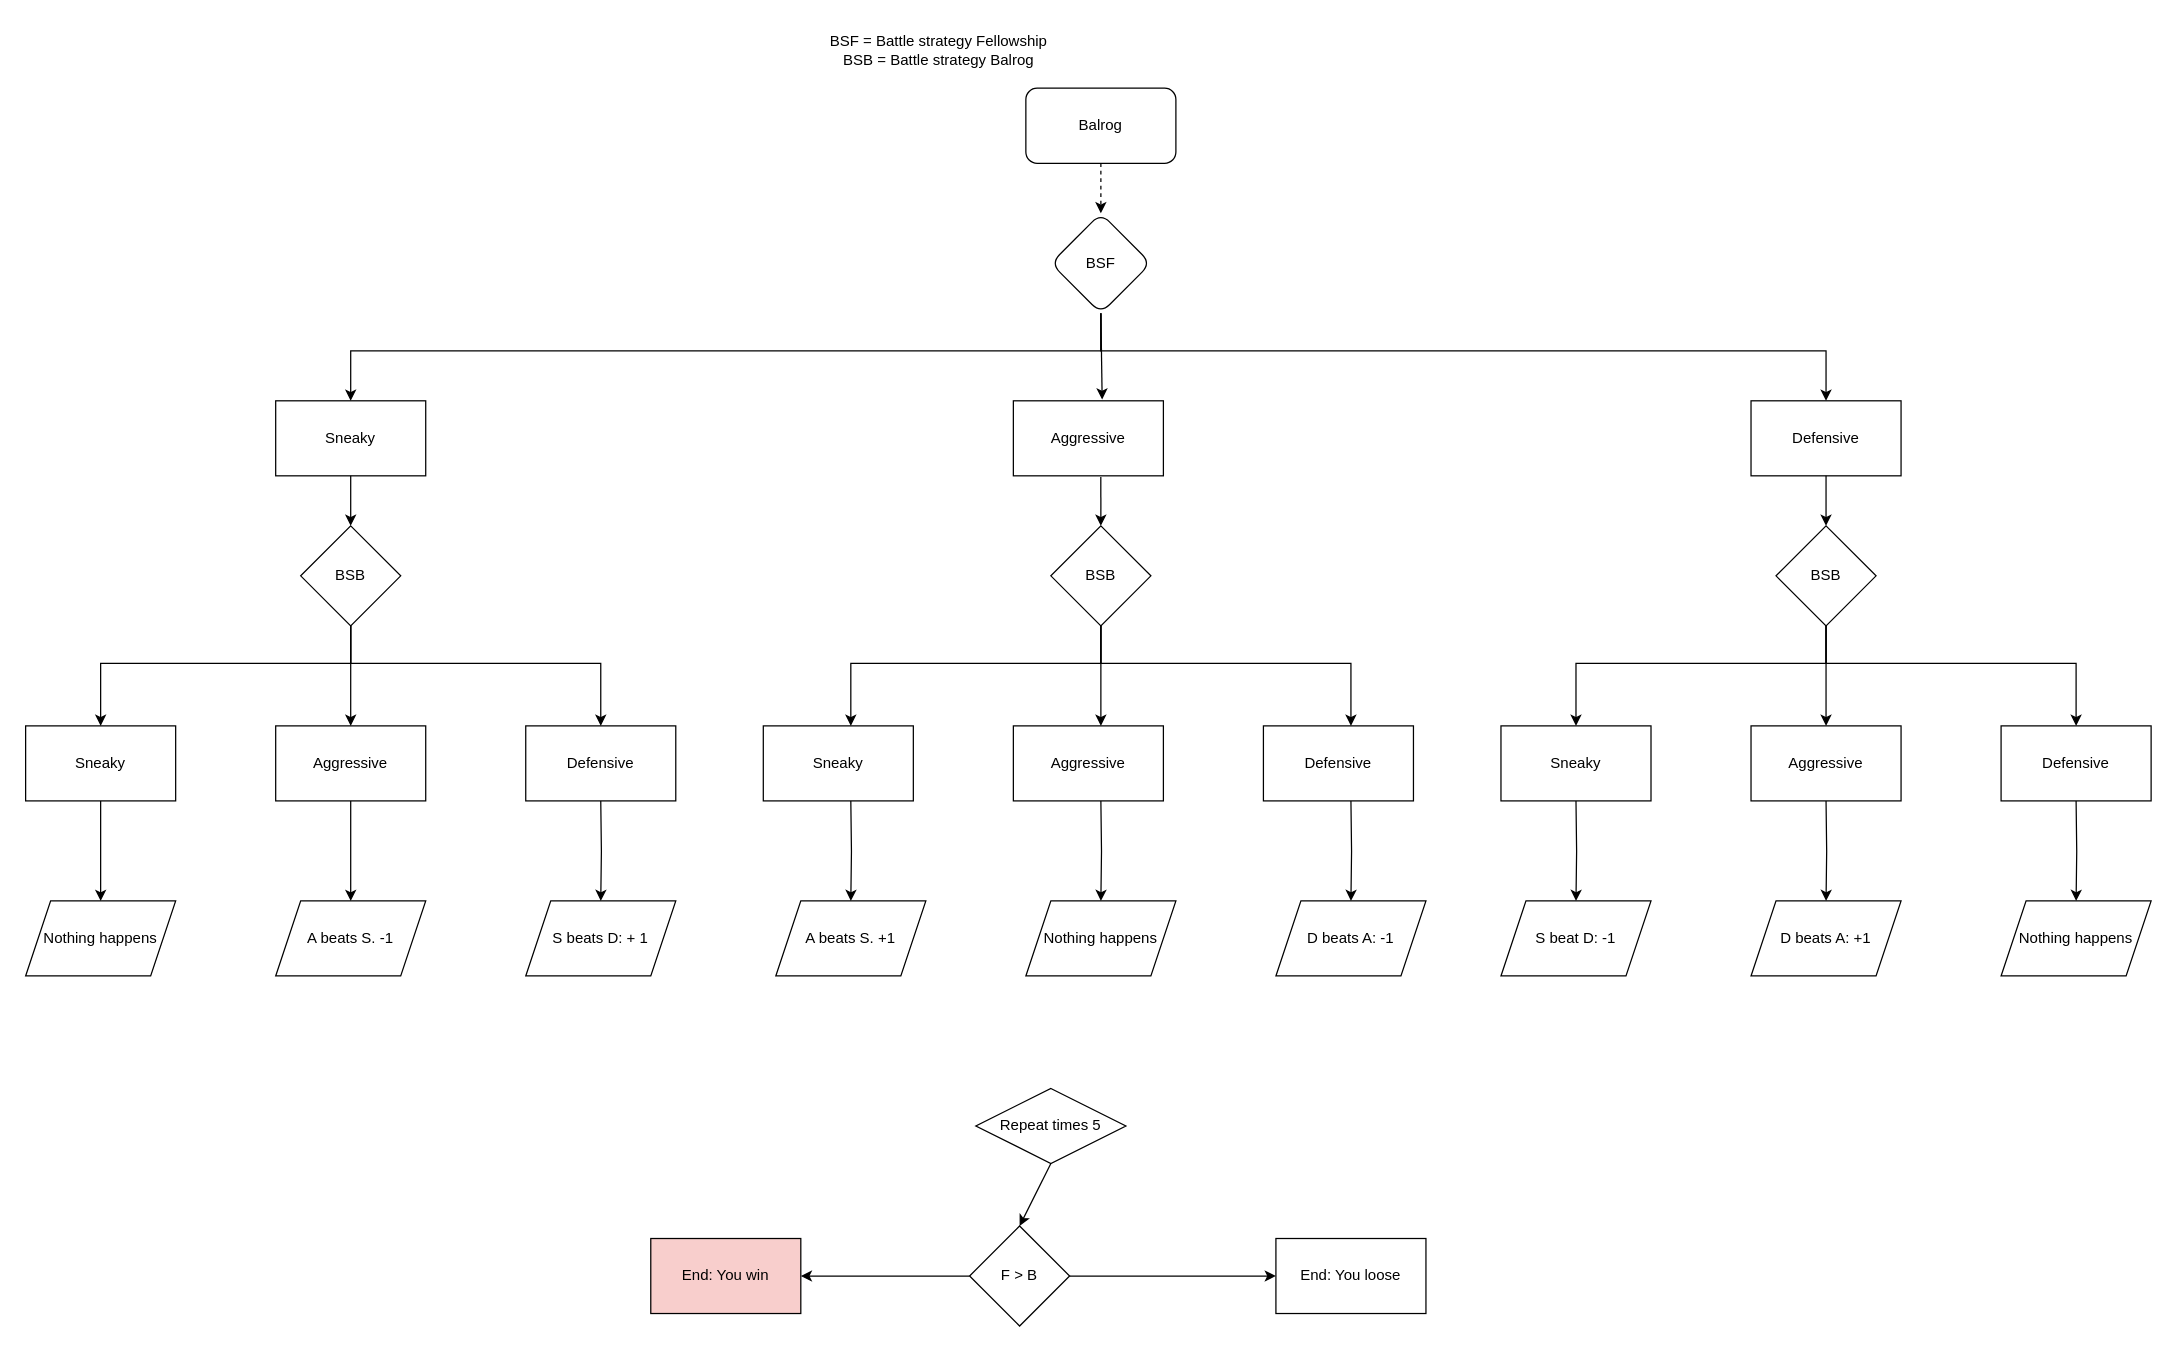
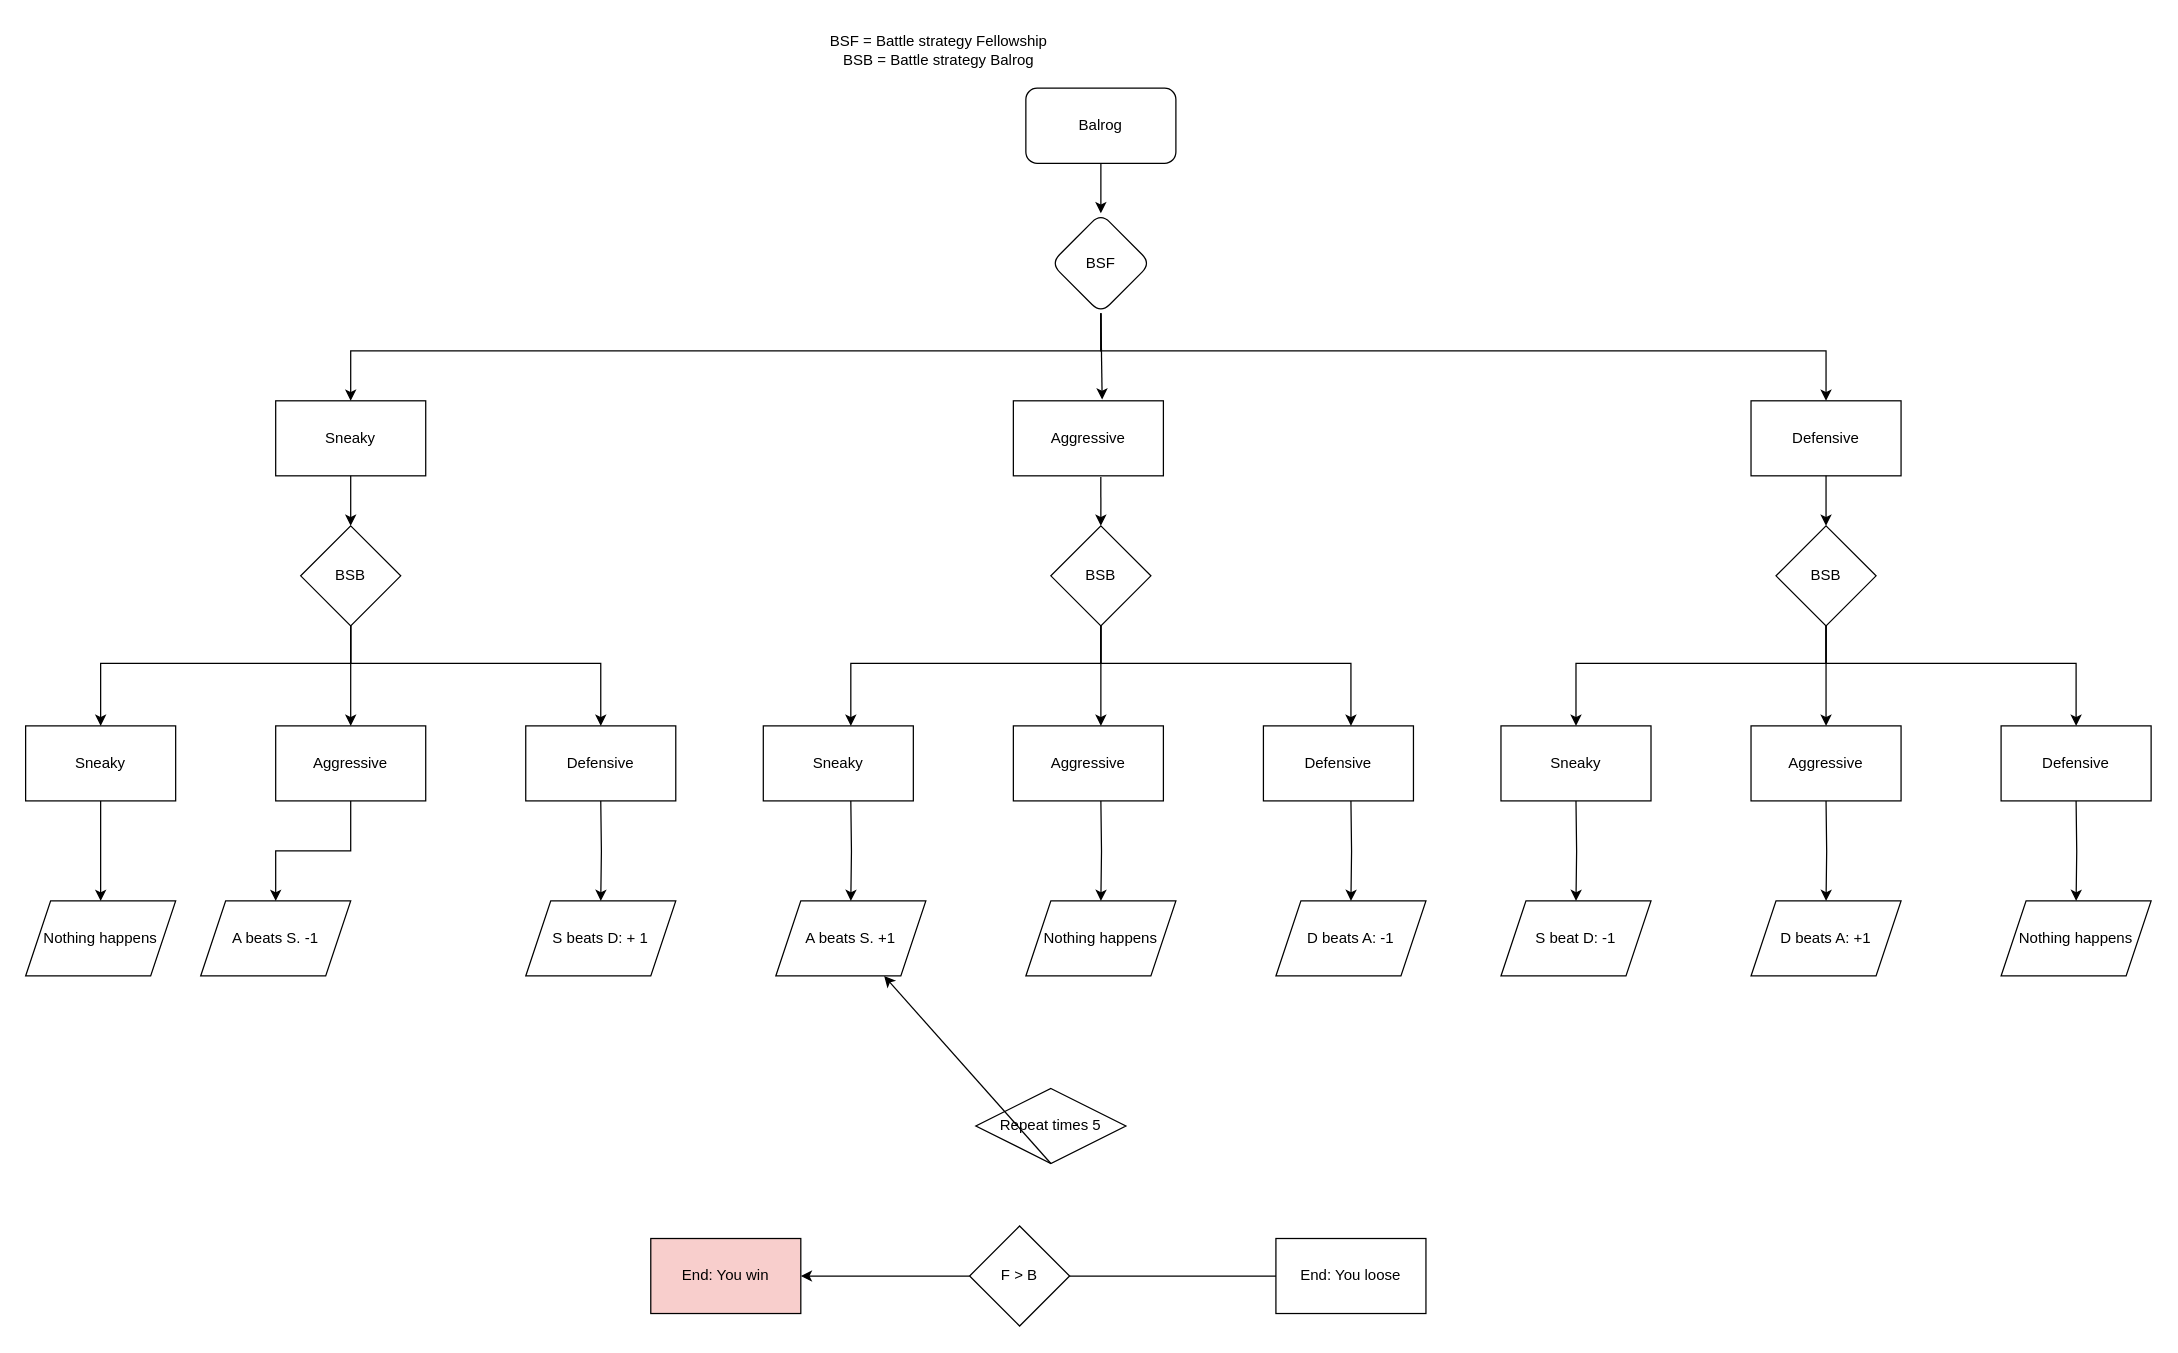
edge "Balrog" -> "BSF": style dashed -> solid
node "A beats S. -1": moved (351, 938) -> (276, 938)
edge "Repeat times 5" -> "F > B": now "Repeat times 5" -> "A beats S. +1"
edge "F > B" -> "End: You loose": arrowhead classic -> none
